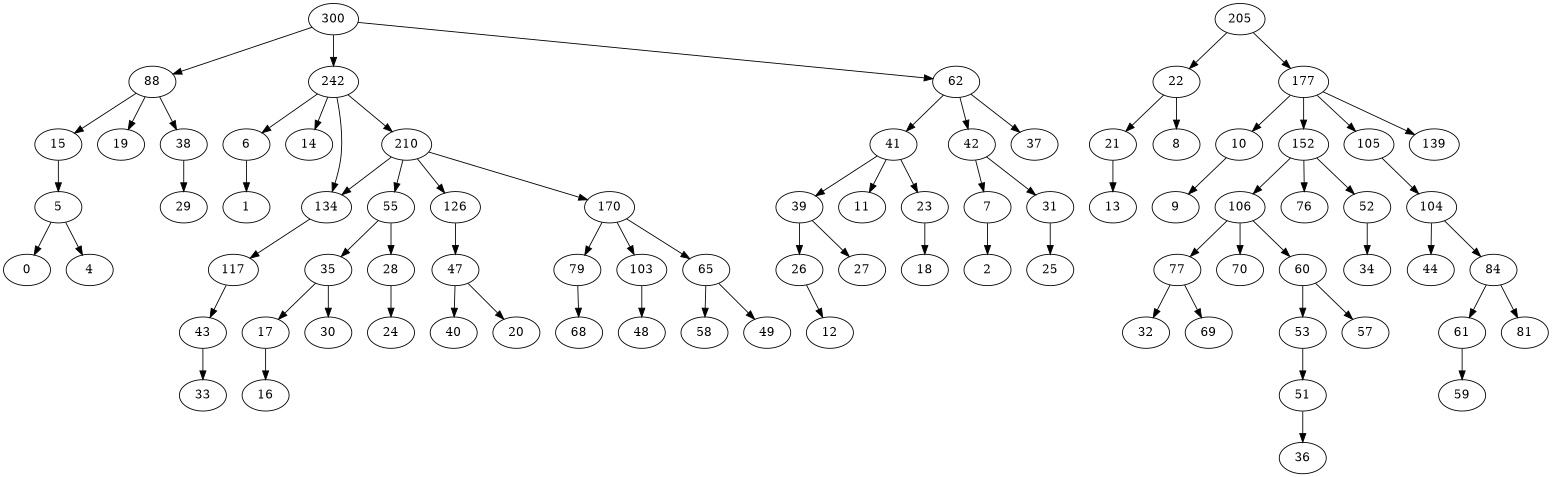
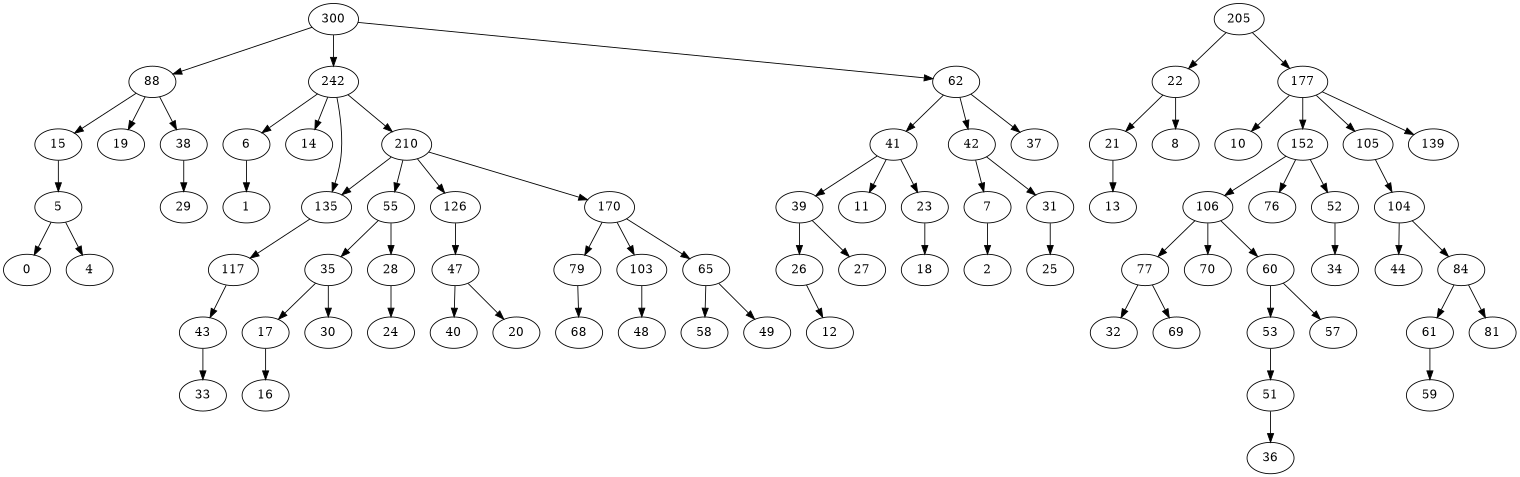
node "134": label "134" -> "135"
node "9": removed
